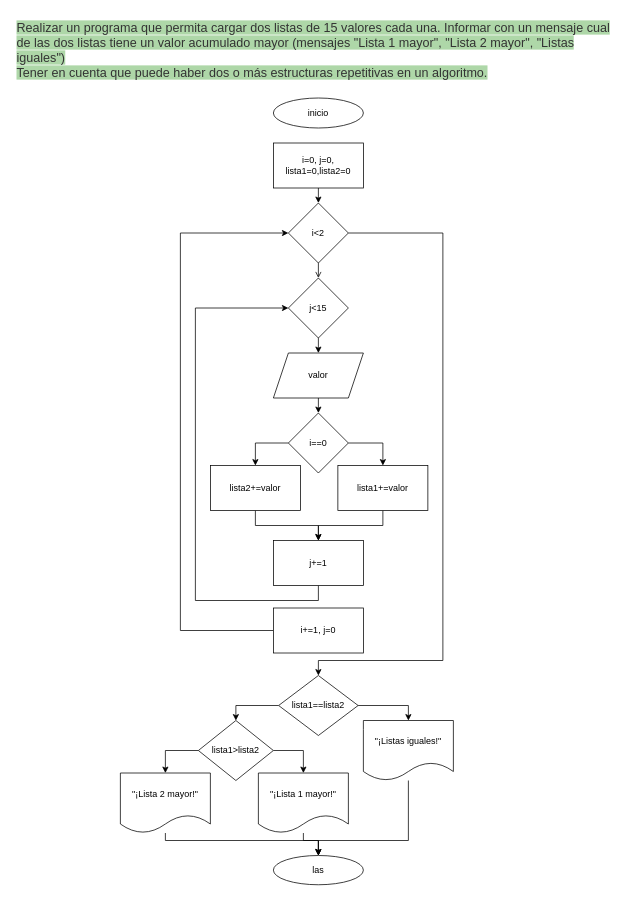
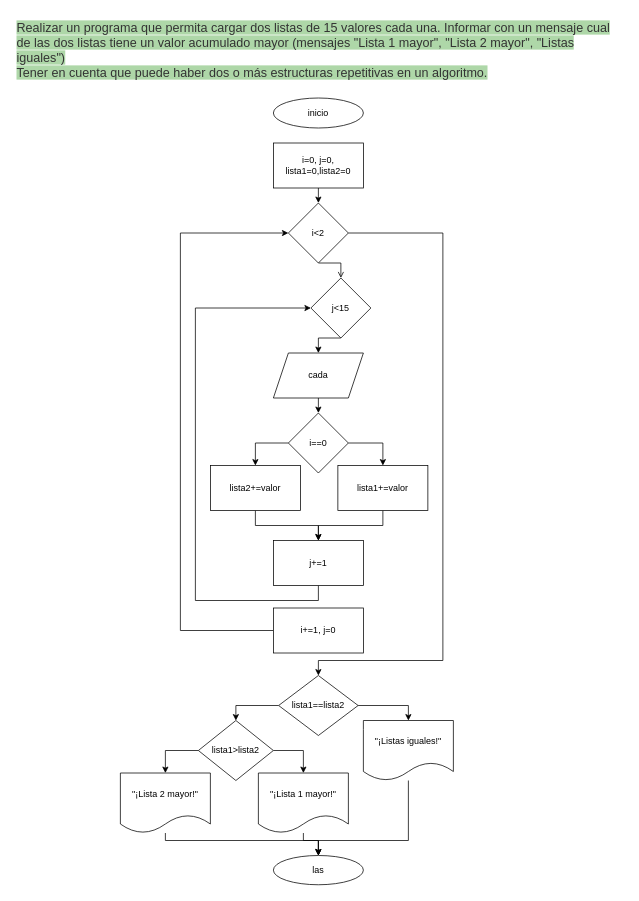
node "j<15": moved (318, 308) -> (341, 308)
node "valor": label "valor" -> "cada"
